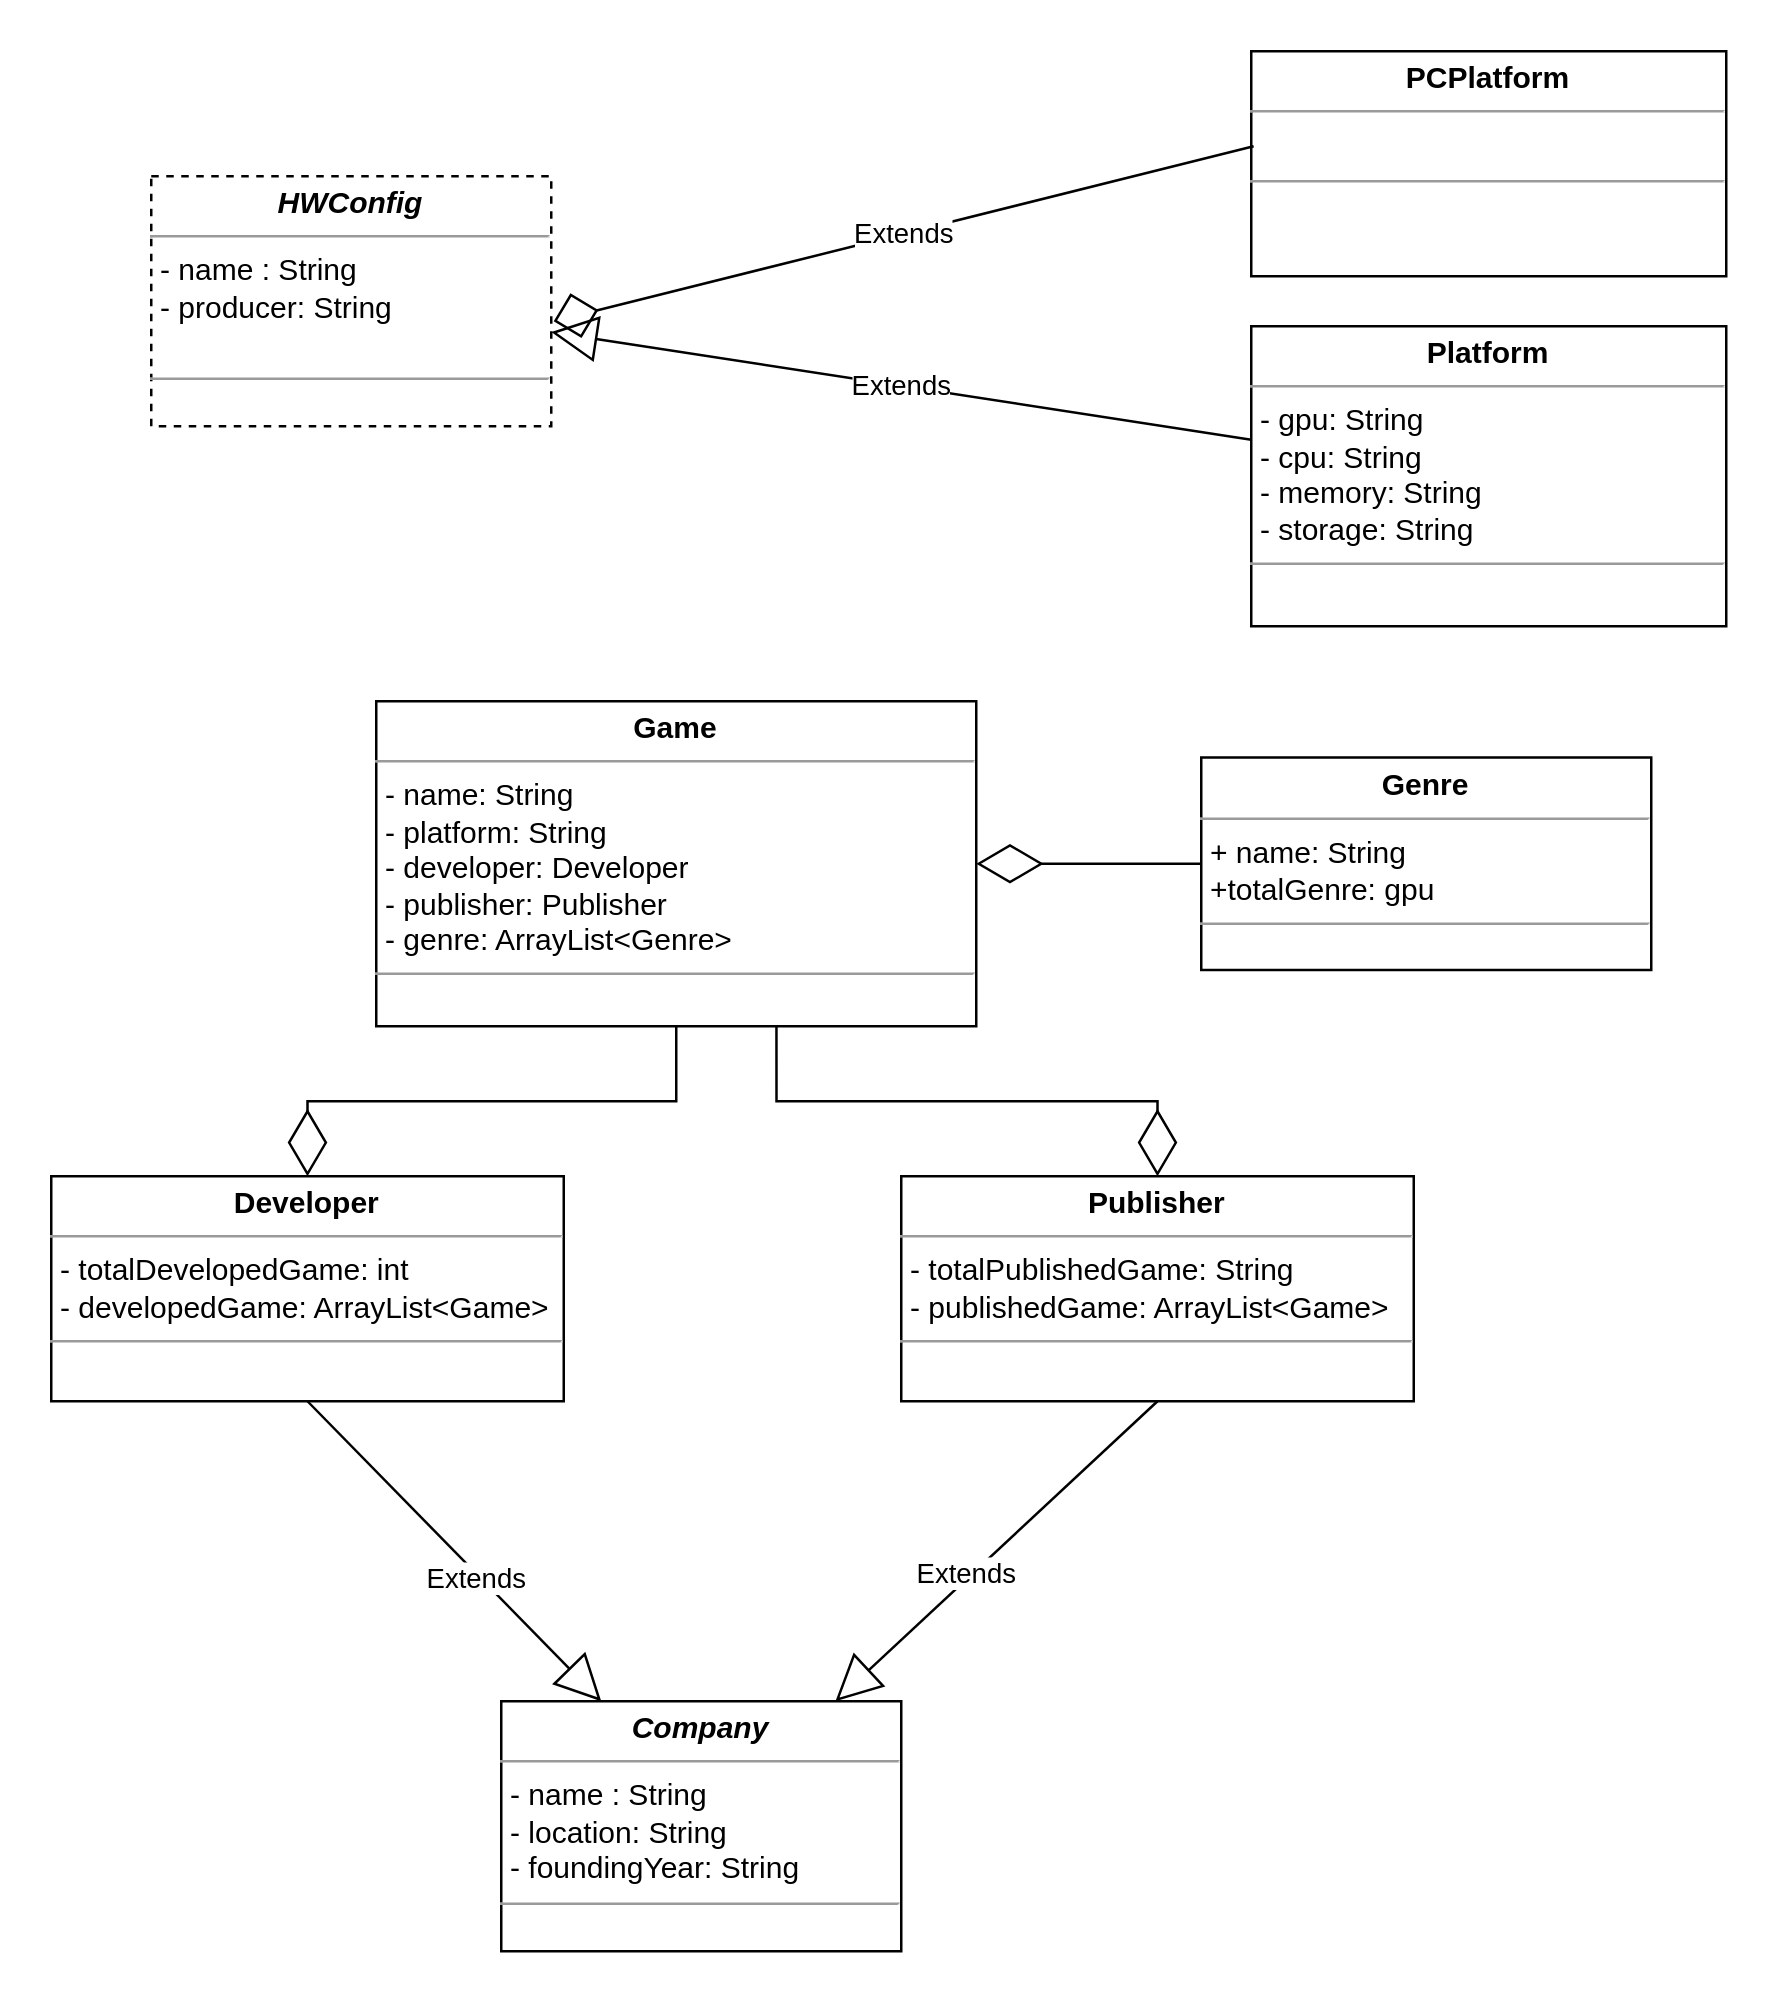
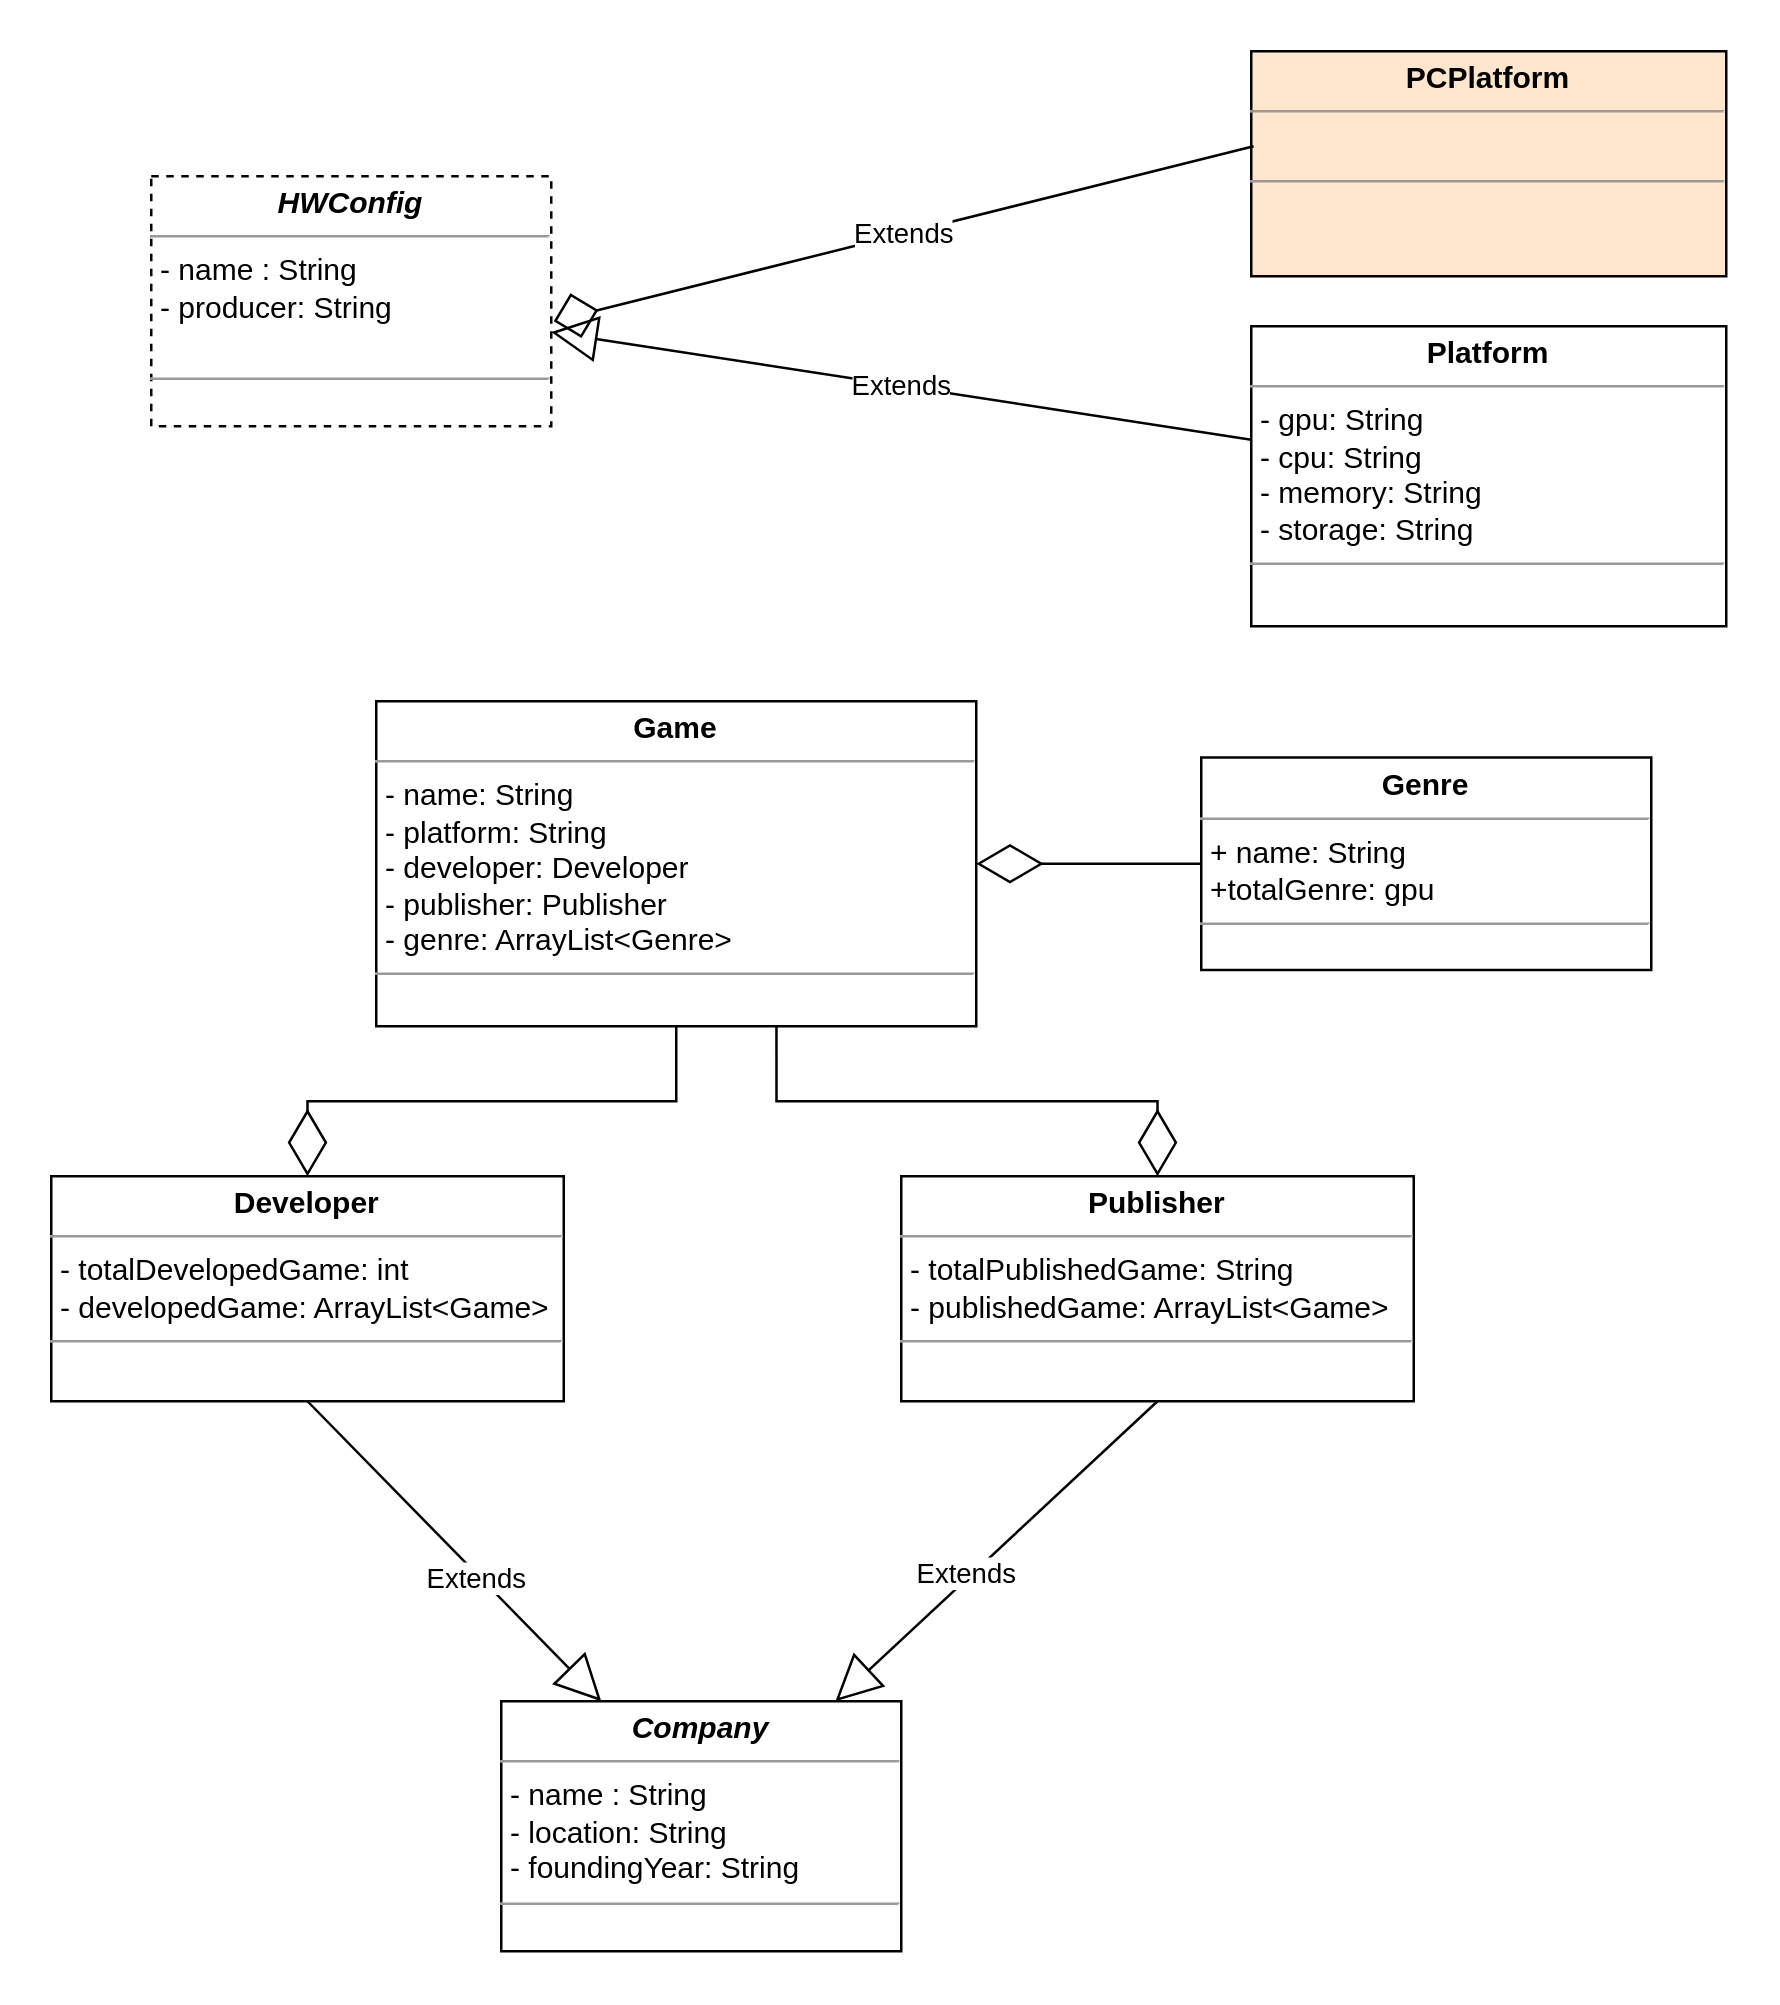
node "PCPlatform": fillcolor #ffffff -> #ffe6cc
